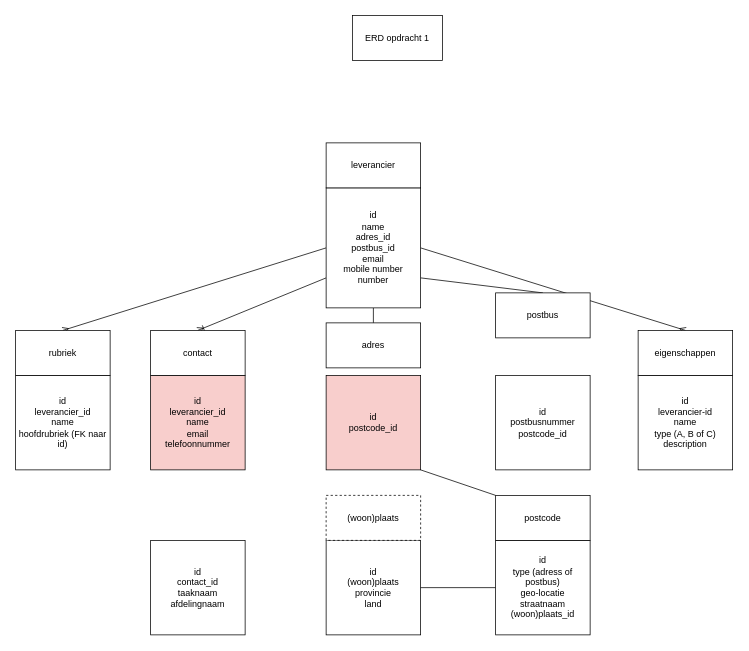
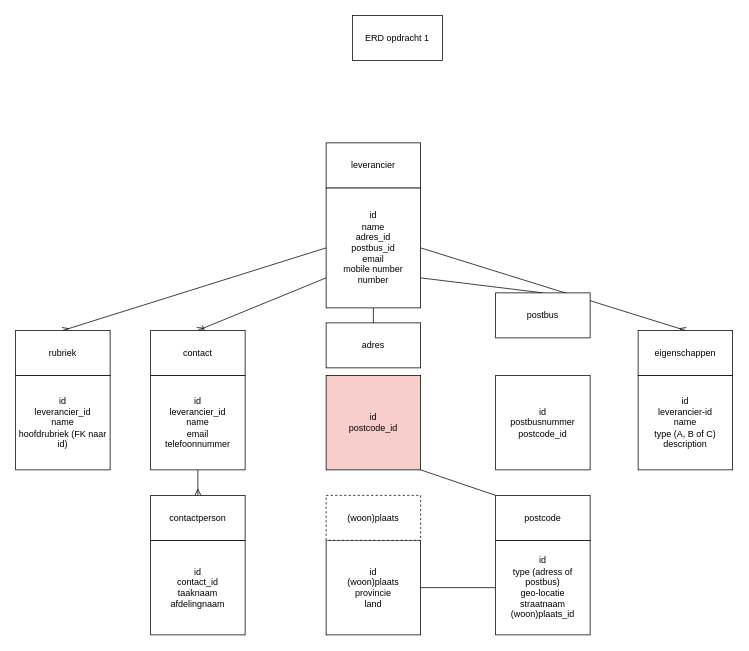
node "id leverancier_id name email telefoonnummer": fillcolor #f8cecc -> #ffffff
edge "id leverancier_id name email telefoonnummer" -> "contactperson": added
node "contactperson": added
